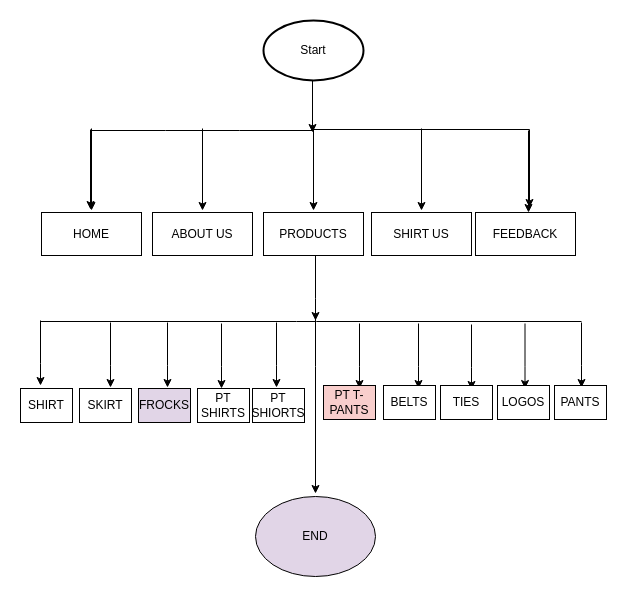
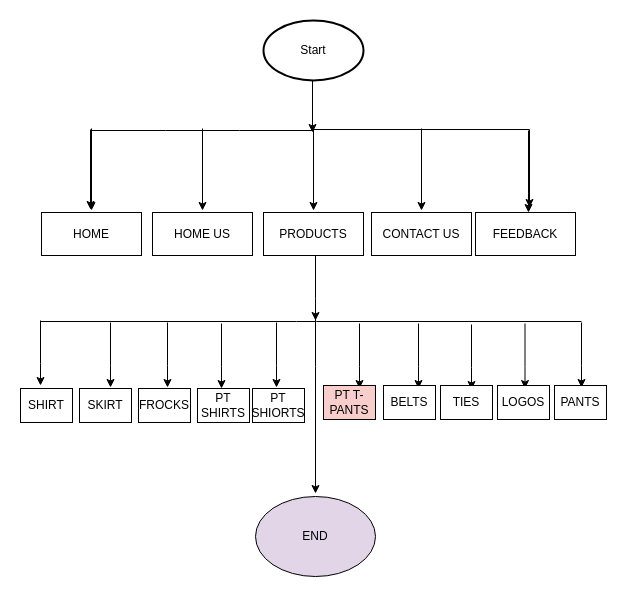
node "ABOUT US": label "ABOUT US" -> "HOME US"
node "SHIRT US": label "SHIRT US" -> "CONTACT US"
node "FROCKS": fillcolor #e1d5e7 -> #ffffff
